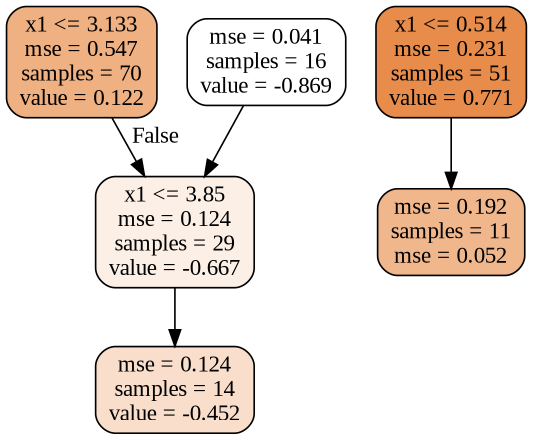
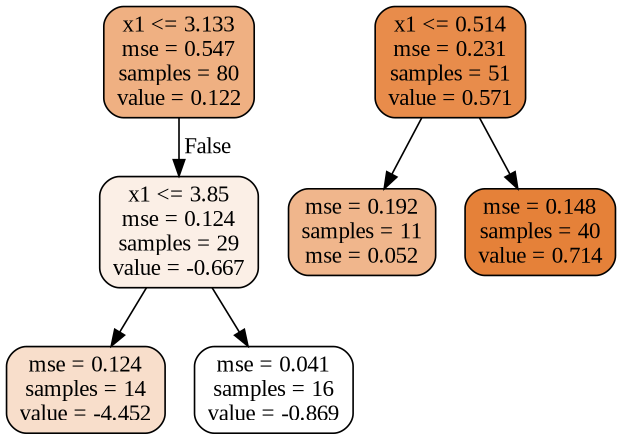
node "x1 <= 3.133 mse = 0.547 samples = 70 value = 0.122": label "x1 <= 3.133 mse = 0.547 samples = 70 value = 0.122" -> "x1 <= 3.133 mse = 0.547 samples = 80 value = 0.122"
node "x1 <= 0.514 mse = 0.231 samples = 51 value = 0.771": label "x1 <= 0.514 mse = 0.231 samples = 51 value = 0.771" -> "x1 <= 0.514 mse = 0.231 samples = 51 value = 0.571"
edge "mse = 0.041 samples = 16 value = -0.869" -> "x1 <= 3.85 mse = 0.124 samples = 29 value = -0.667": reversed
node "mse = 0.148 samples = 40 value = 0.714": added
node "mse = 0.124 samples = 14 value = -0.452": label "mse = 0.124 samples = 14 value = -0.452" -> "mse = 0.124 samples = 14 value = -4.452"
